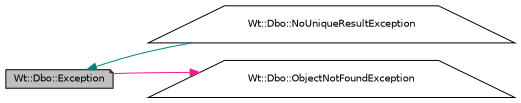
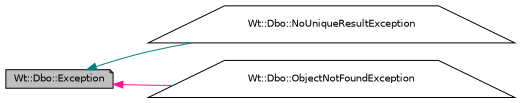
edge "Wt::Dbo::Exception" -> "Wt::Dbo::ObjectNotFoundException": reversed
